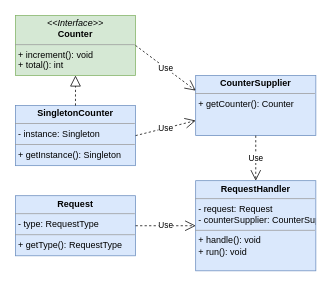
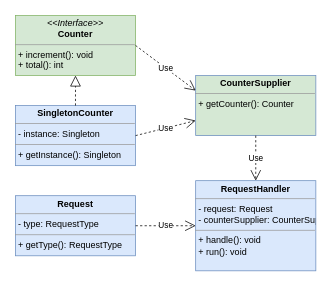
node "CounterSupplier + getCounter(): Counter": fillcolor #dae8fc -> #d5e8d4
